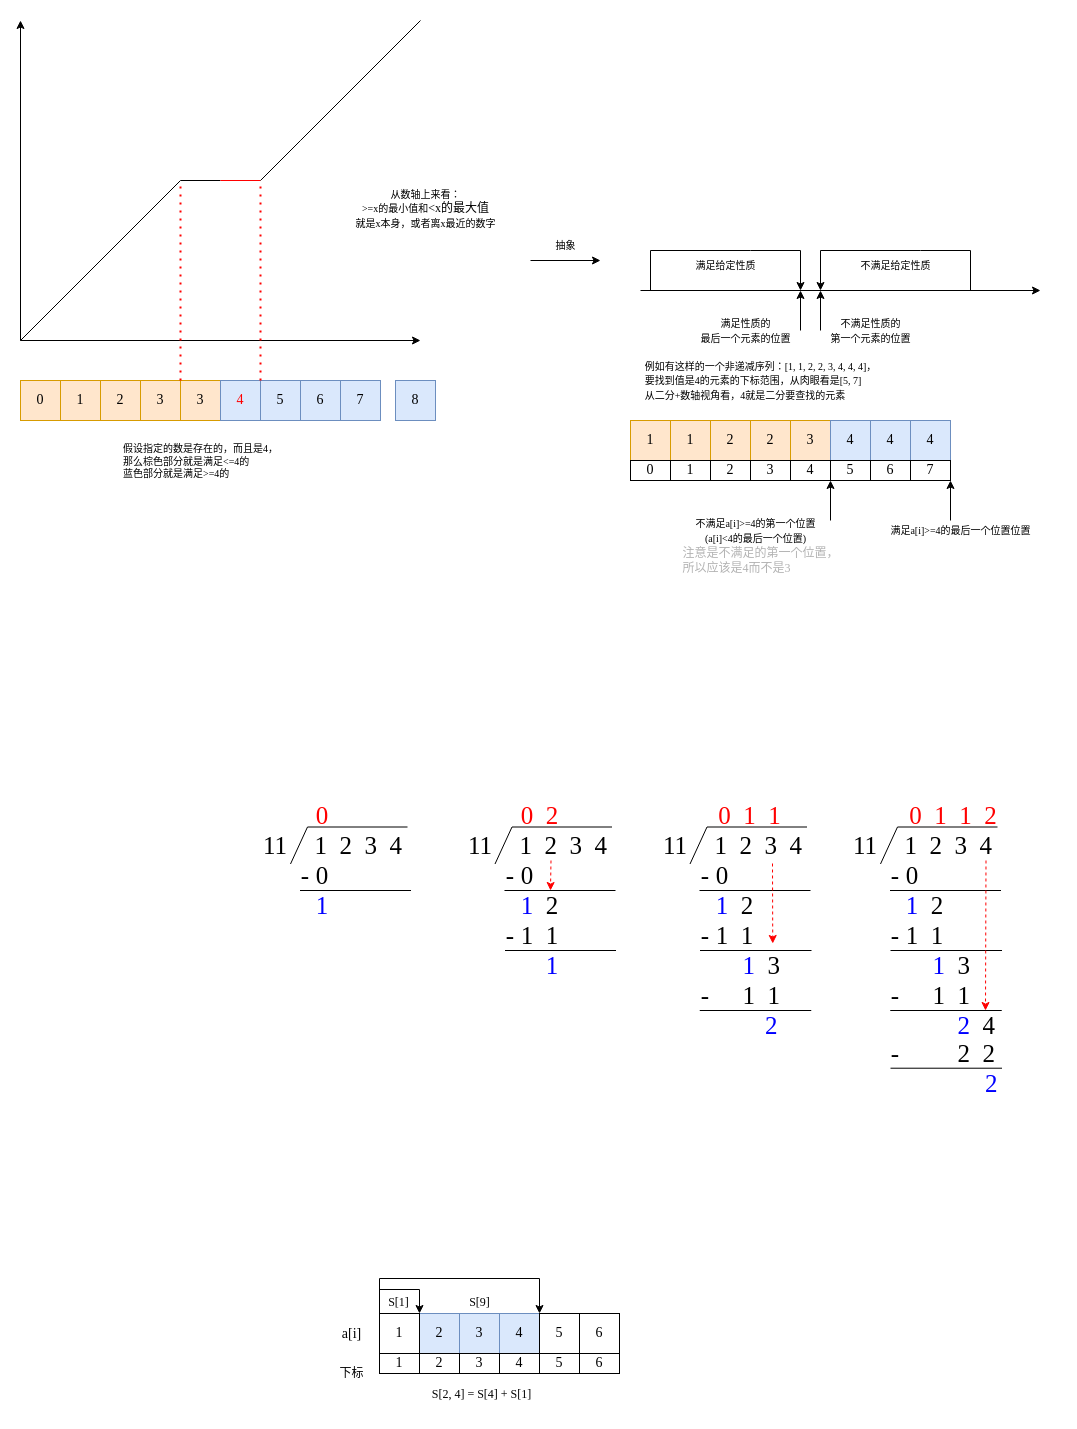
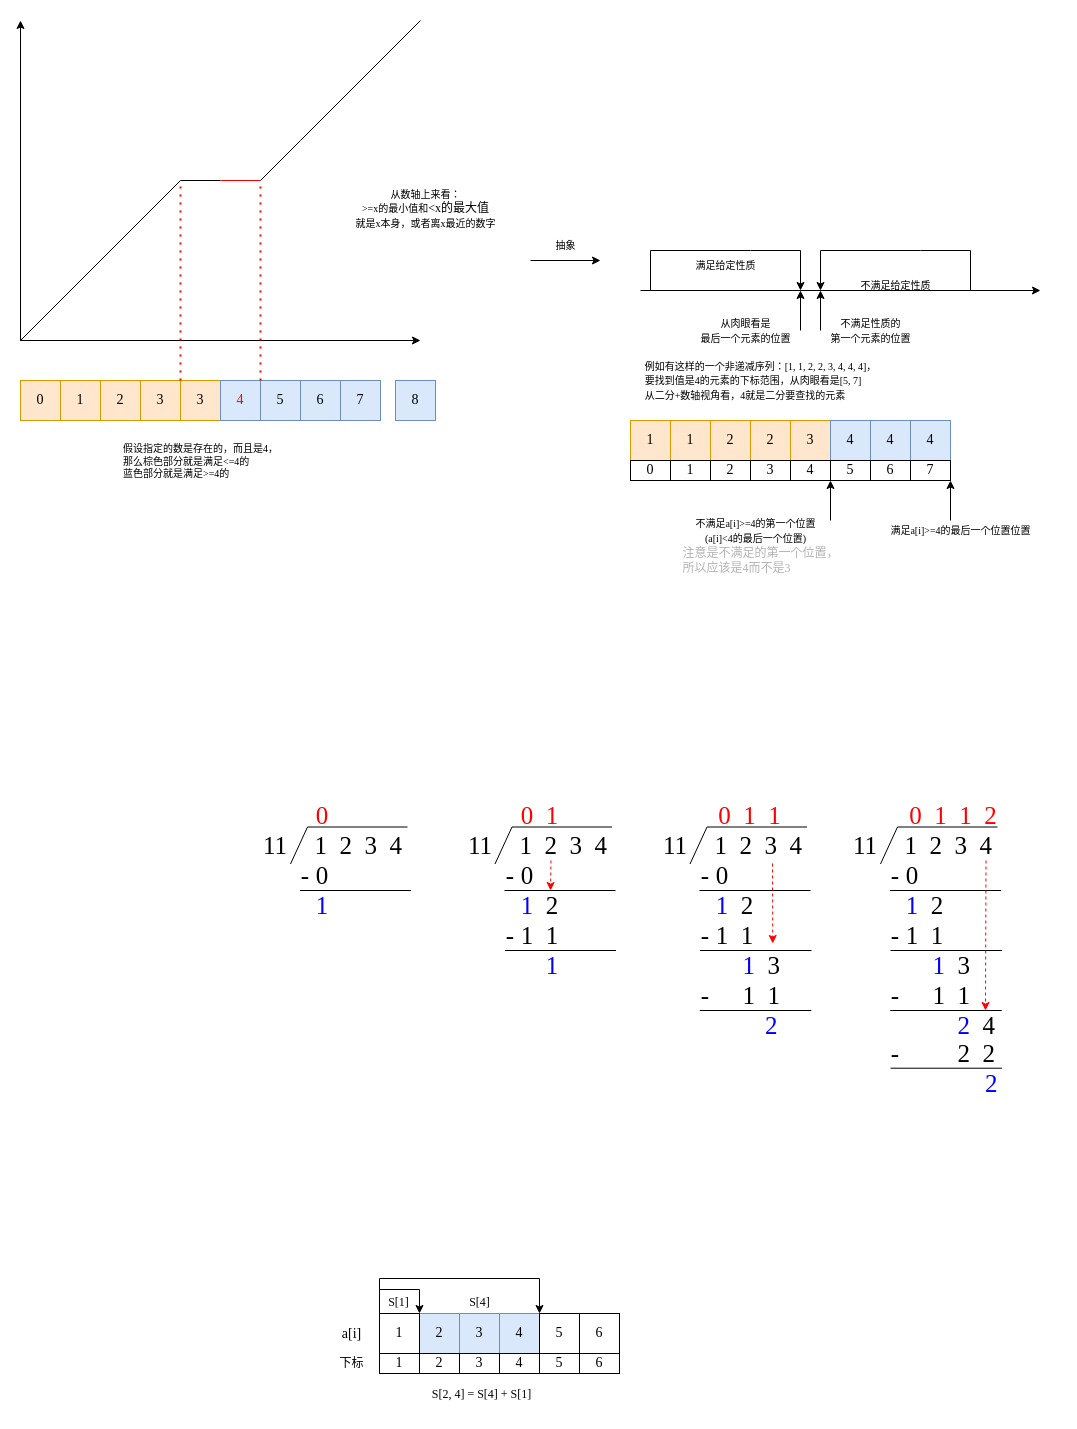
node "不满足给定性质": moved (896, 266) -> (896, 286)
node "满足性质的 最后一个元素的位置": label "满足性质的 最后一个元素的位置" -> "从肉眼看是 最后一个元素的位置"
node "0 2": label "0 2" -> "0 1"
node "S[9]": label "S[9]" -> "S[4]"
node "下标": moved (352, 1374) -> (352, 1364)
